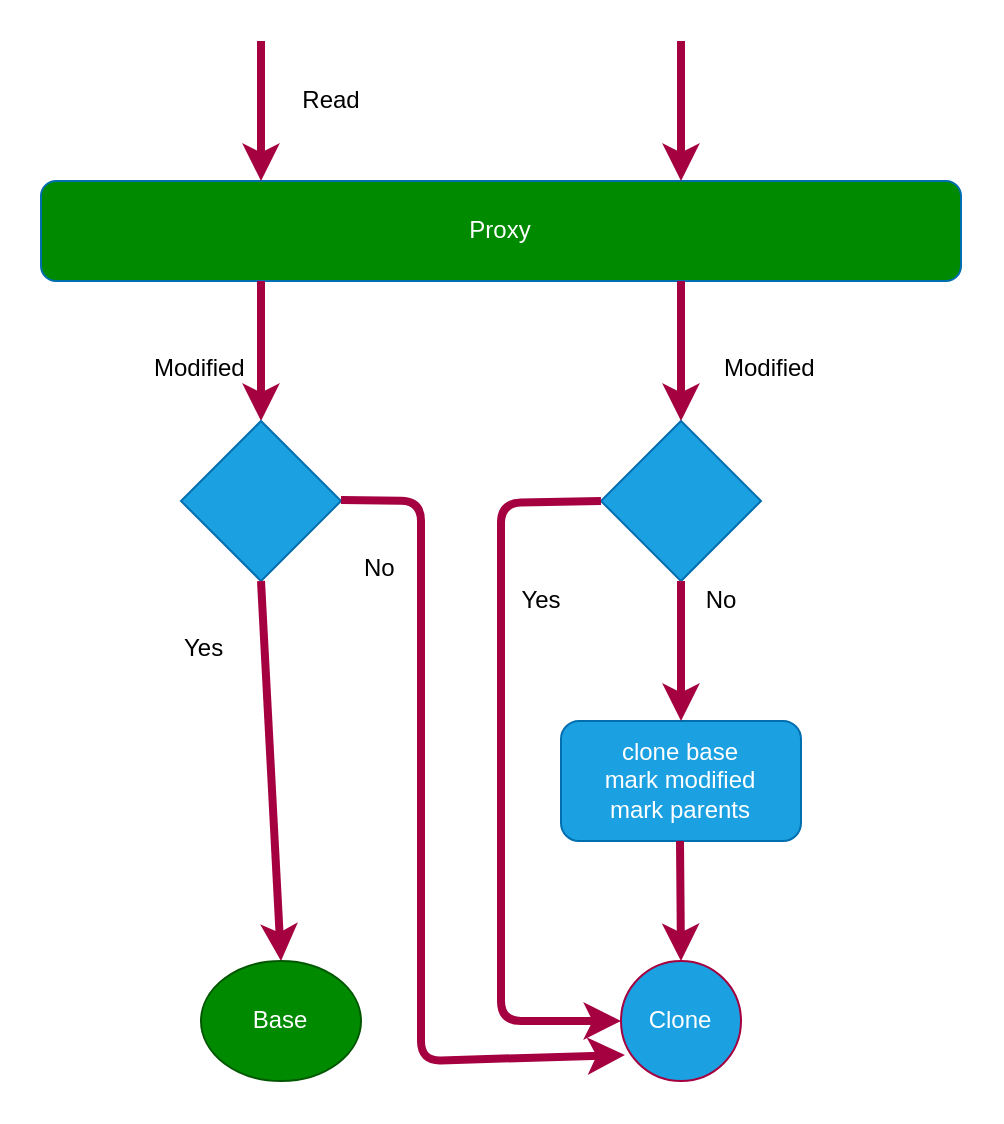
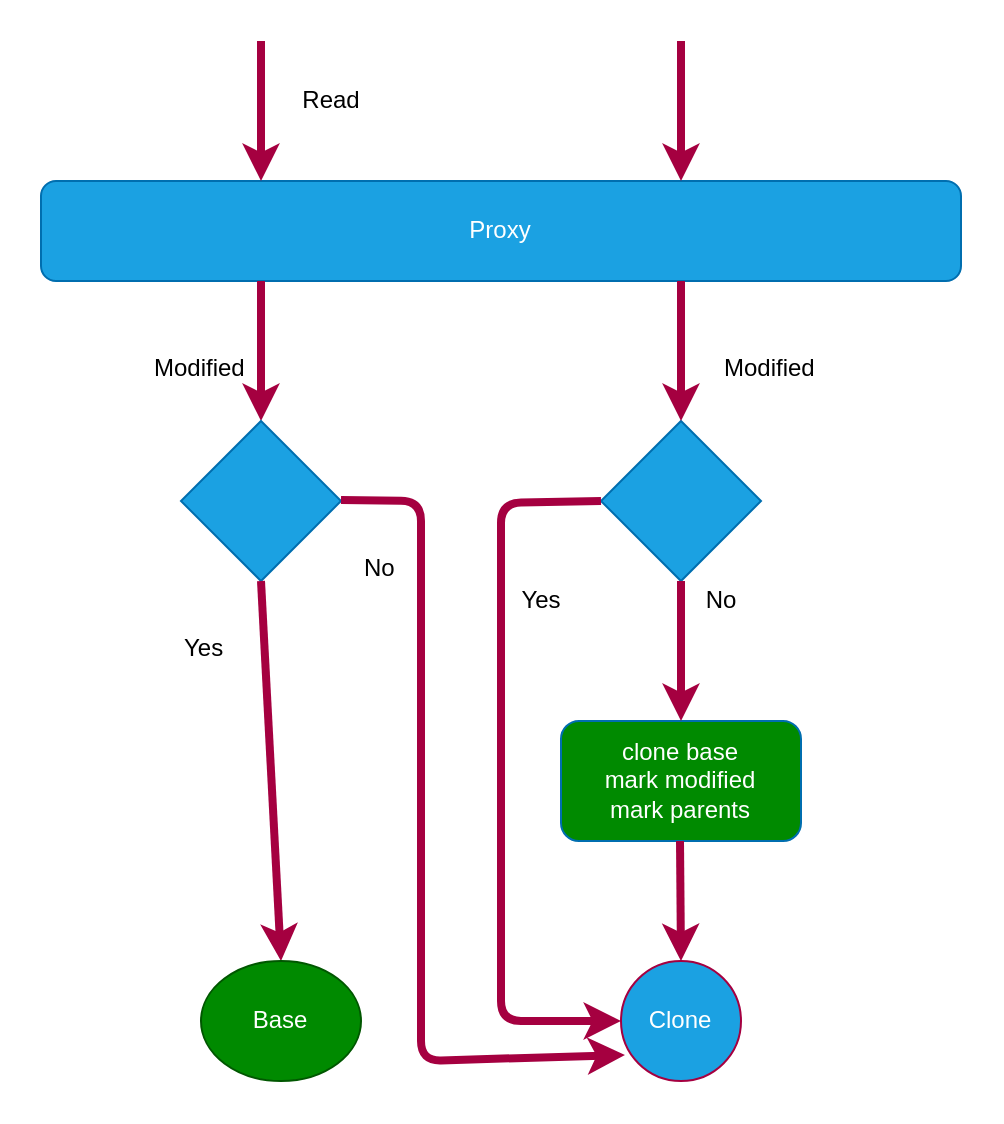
node "Proxy": fillcolor #008a00 -> #1ba1e2
node "clone base mark modified mark parents": fillcolor #1ba1e2 -> #008a00
